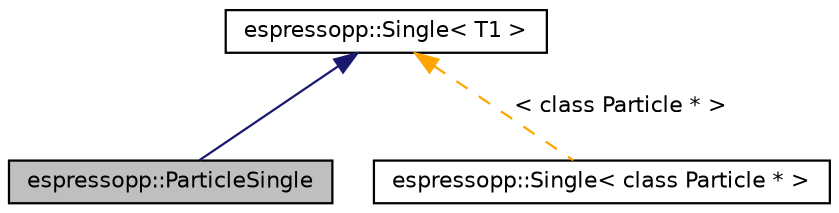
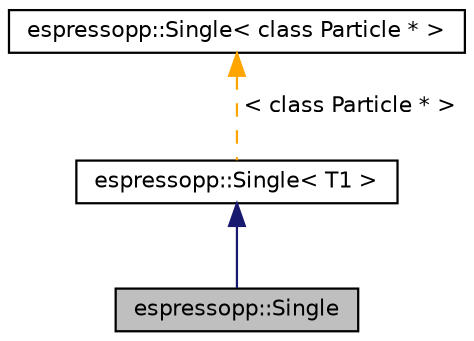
edge "espressopp::Single< class Particle * >" -> "espressopp::Single< T1 >": reversed
node "espressopp::ParticleSingle": label "espressopp::ParticleSingle" -> "espressopp::Single"
